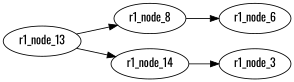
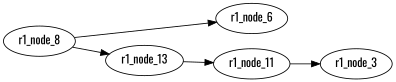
edge "r1_node_13" -> "r1_node_8": reversed
node "r1_node_14": label "r1_node_14" -> "r1_node_11"
